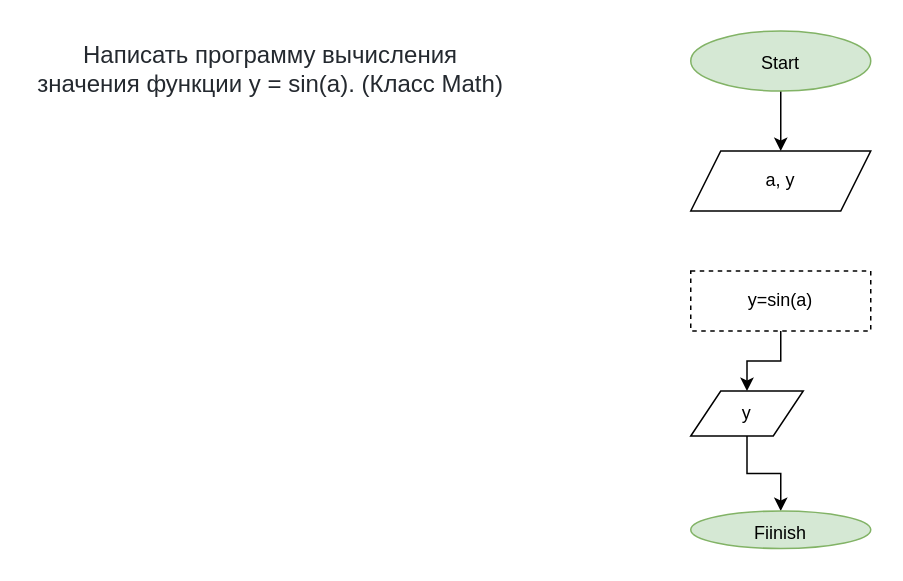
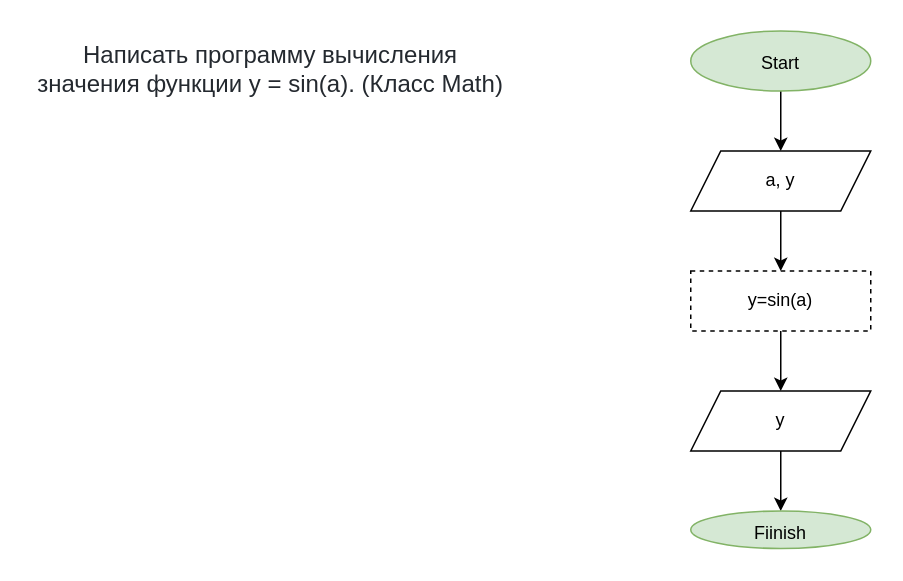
edge "a, y" -> "y=sin(a)": added
node "y": size 113x45 -> 180x60
